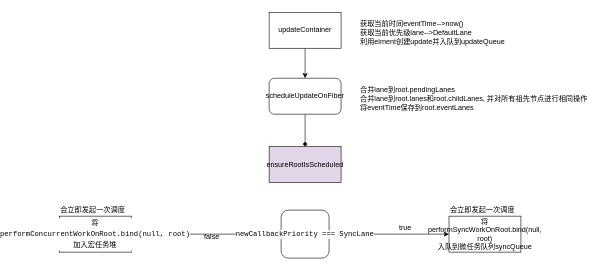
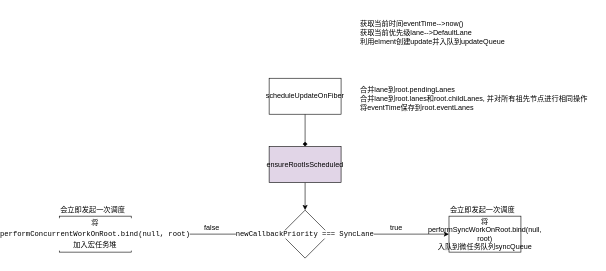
node "updateContainer": removed
edge "updateContainer" -> "scheduleUpdateOnFiber": removed
node "scheduleUpdateOnFiber": shape rounded rectangle -> rectangle
edge "ensureRootIsScheduled" -> "newCallbackPriority === SyncLane": added
node "true": moved (410, 228) -> (401, 228)
node "newCallbackPriority === SyncLane": shape rounded rectangle -> diamond
node "false": moved (215, 237) -> (215, 228)
